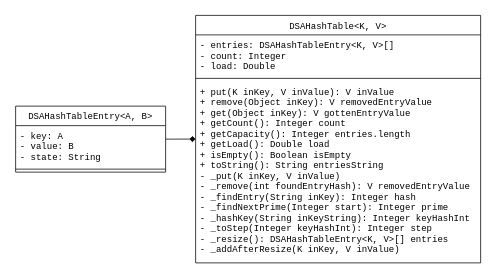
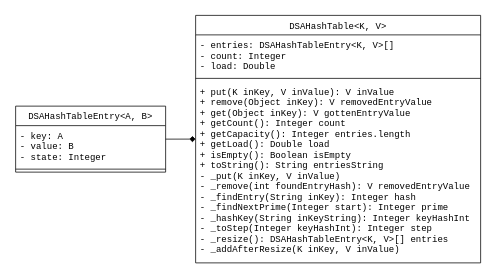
node "- key: A - value: B - state: String": label "- key: A - value: B - state: String" -> "- key: A - value: B - state: Integer"
